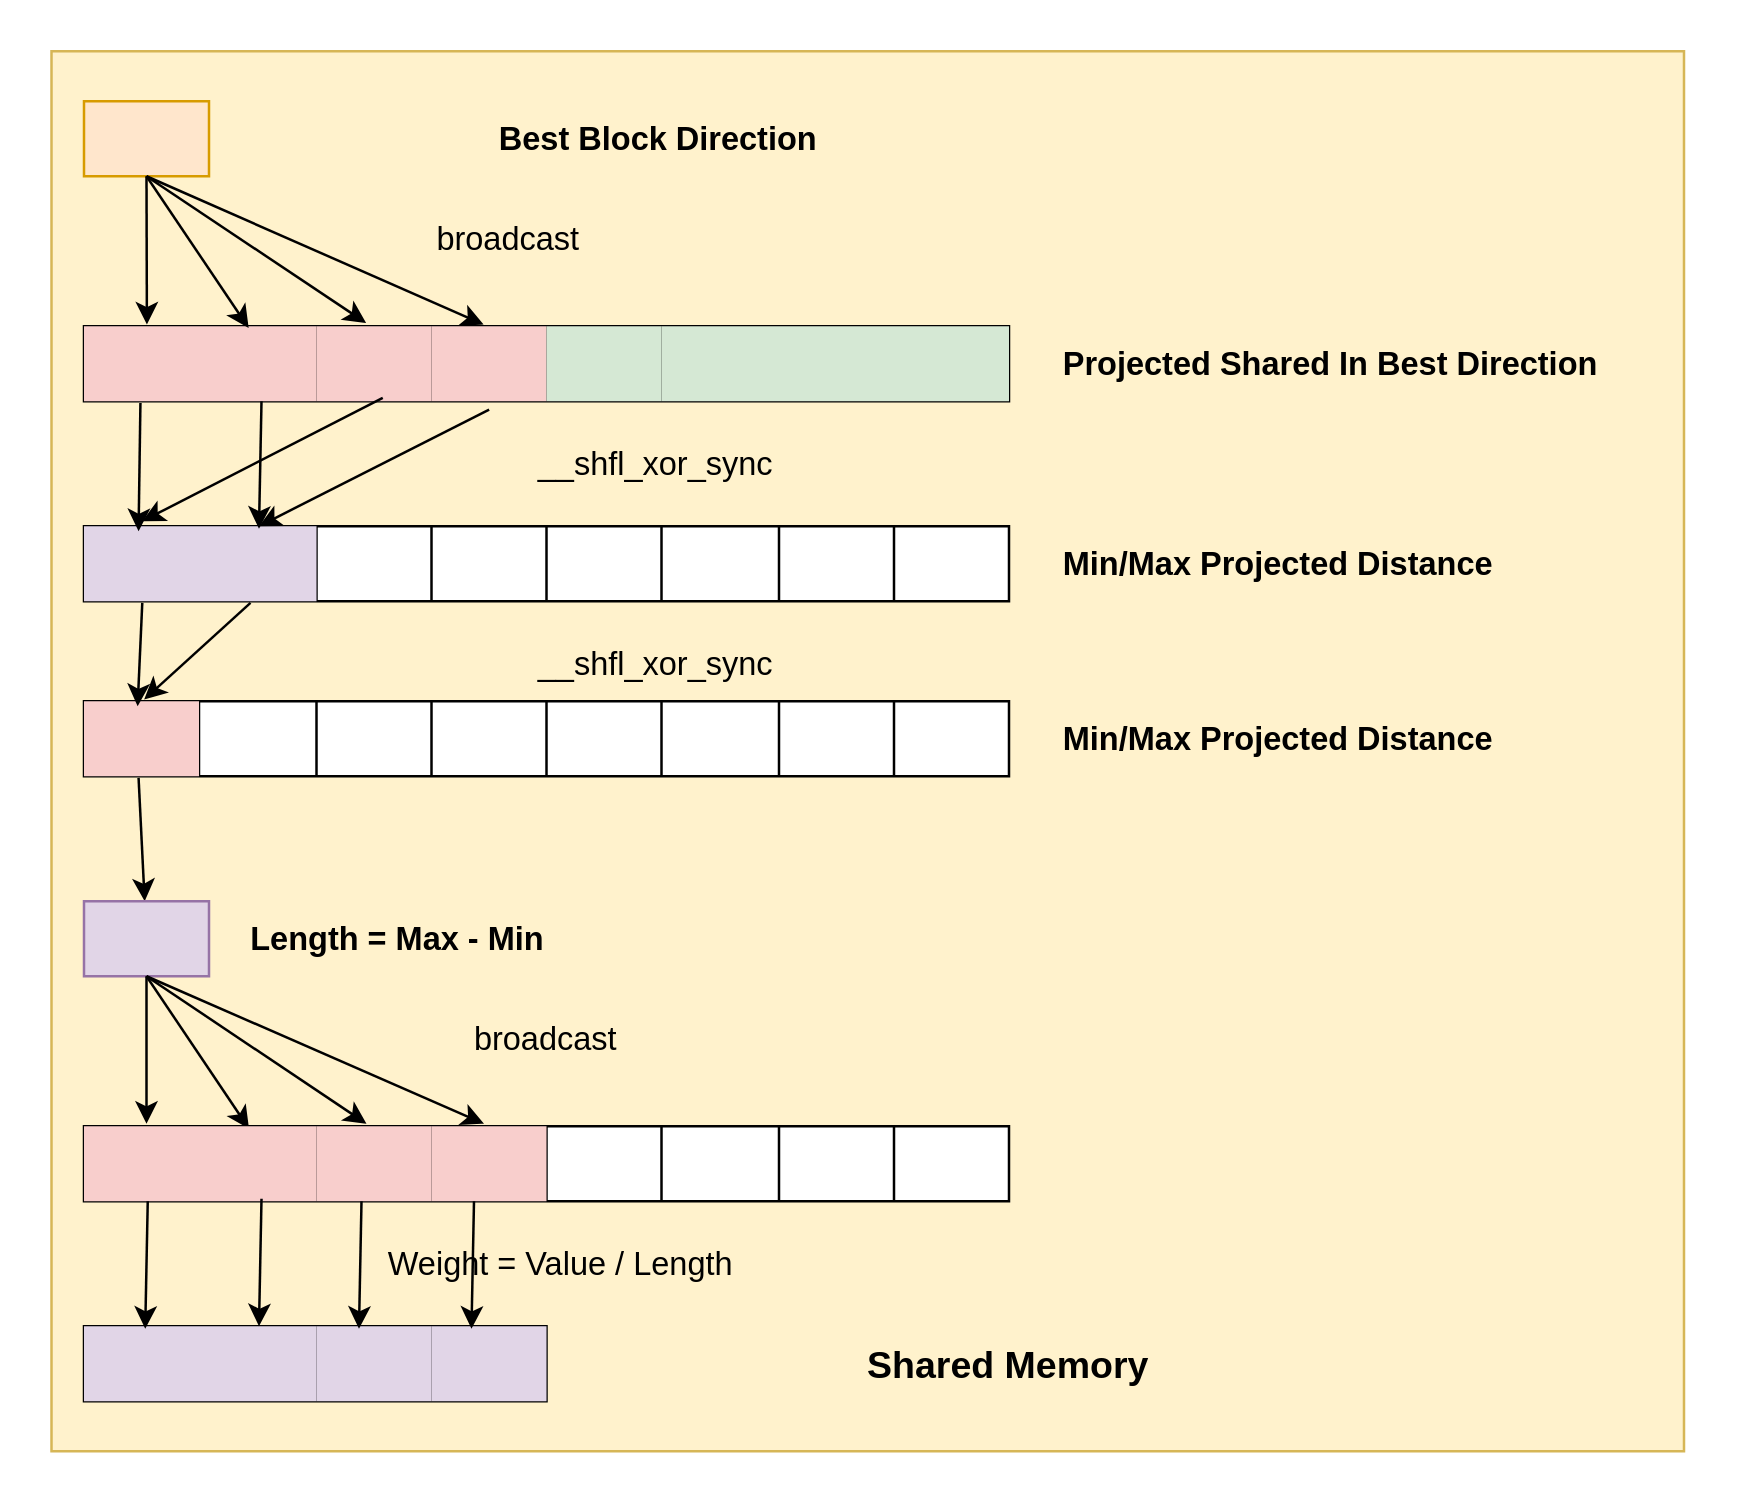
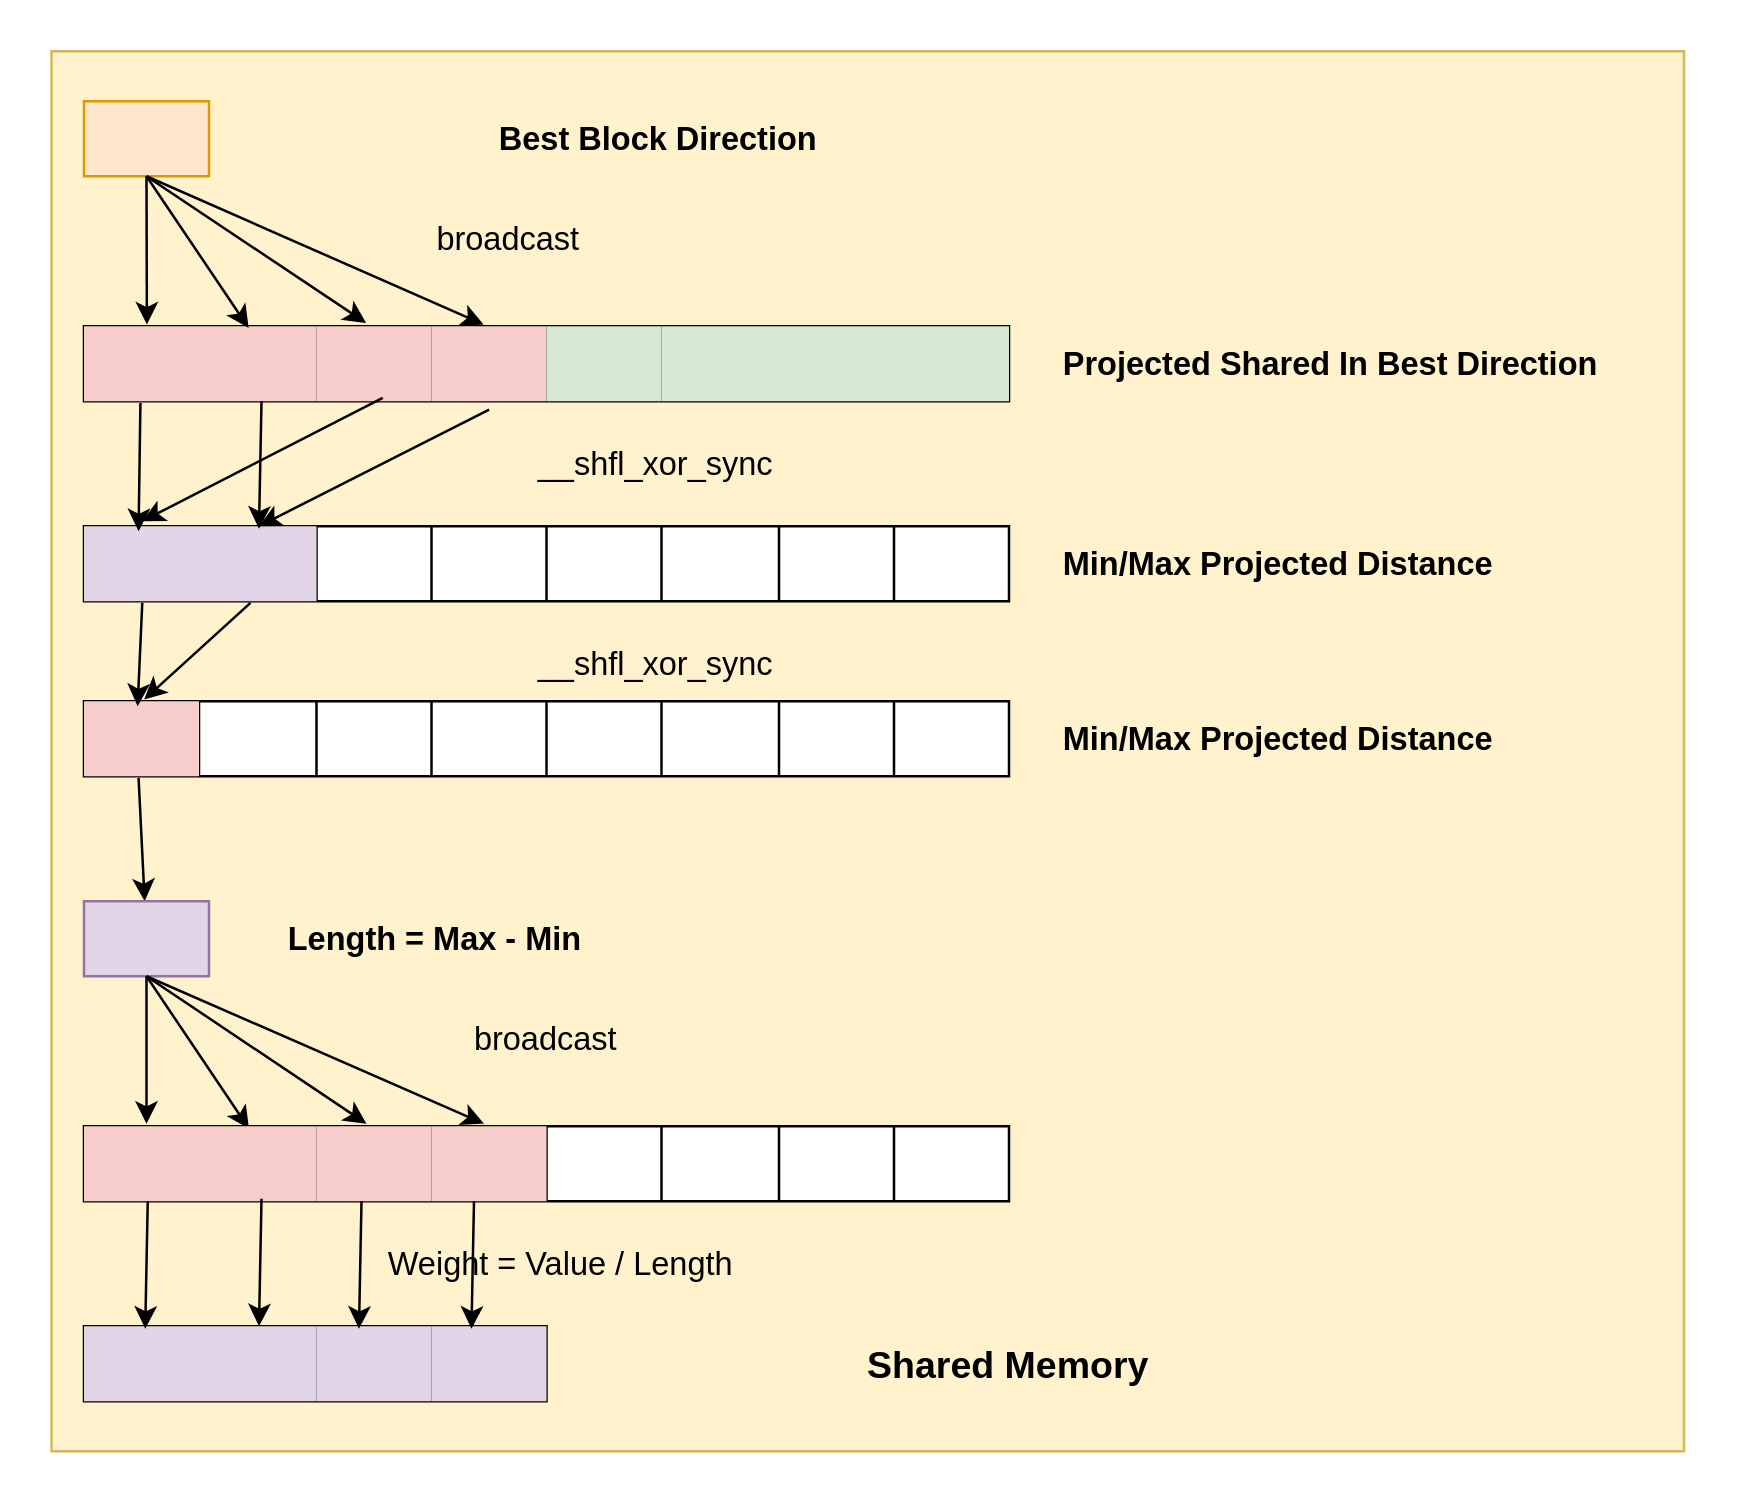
node "Length = Max - Min": moved (571, 939) -> (609, 939)
